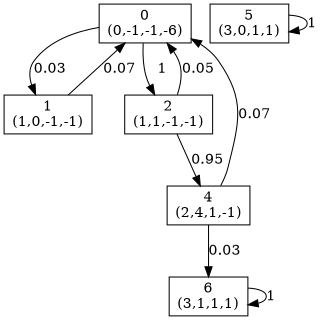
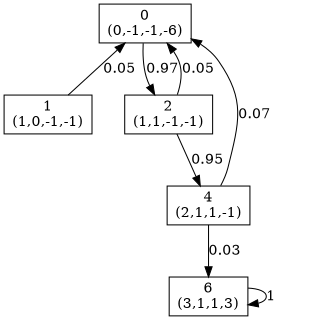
node "5 (3,0,1,1)": removed
edge "0 (0,-1,-1,-6)" -> "1 (1,0,-1,-1)": removed, label "0.03"
edge "1 (1,0,-1,-1)" -> "0 (0,-1,-1,-6)": label "0.07" -> "0.05"
edge "0 (0,-1,-1,-6)" -> "2 (1,1,-1,-1)": label "1" -> "0.97"
node "4 (2,4,1,-1)": label "4 (2,4,1,-1)" -> "4 (2,1,1,-1)"
node "6 (3,1,1,1)": label "6 (3,1,1,1)" -> "6 (3,1,1,3)"
